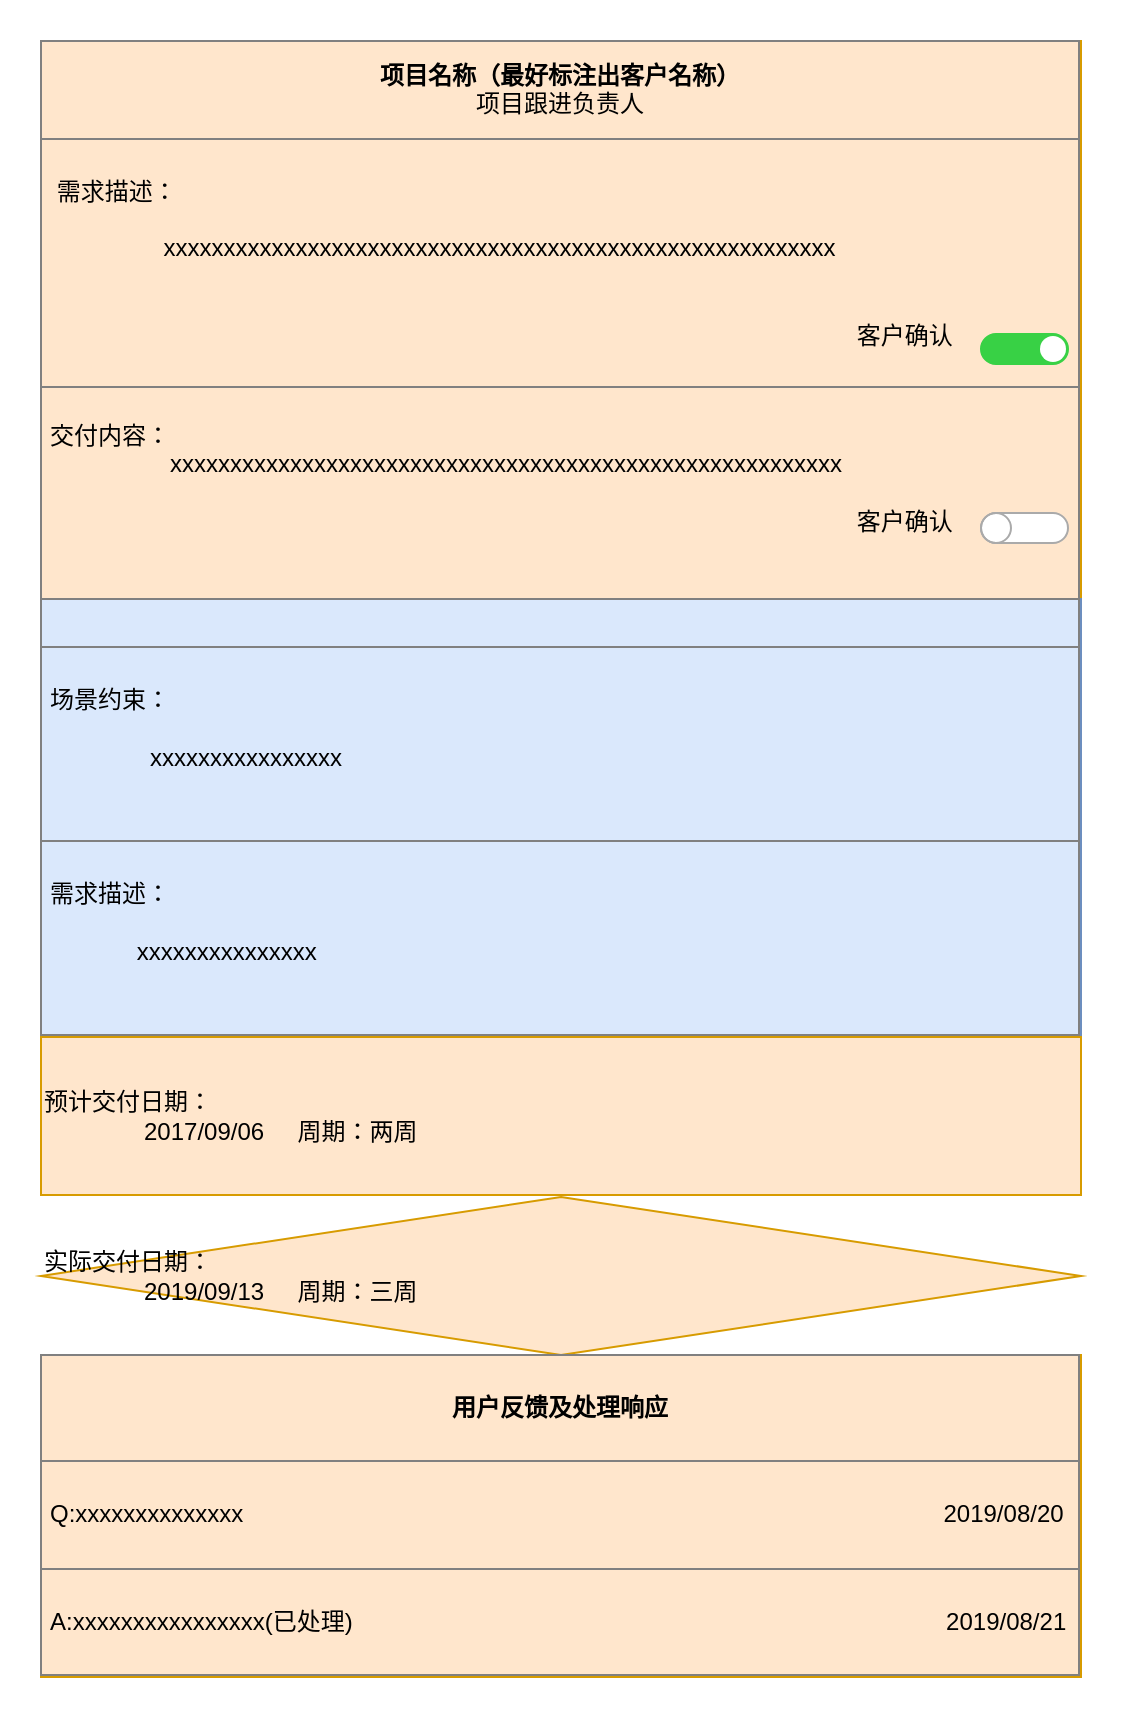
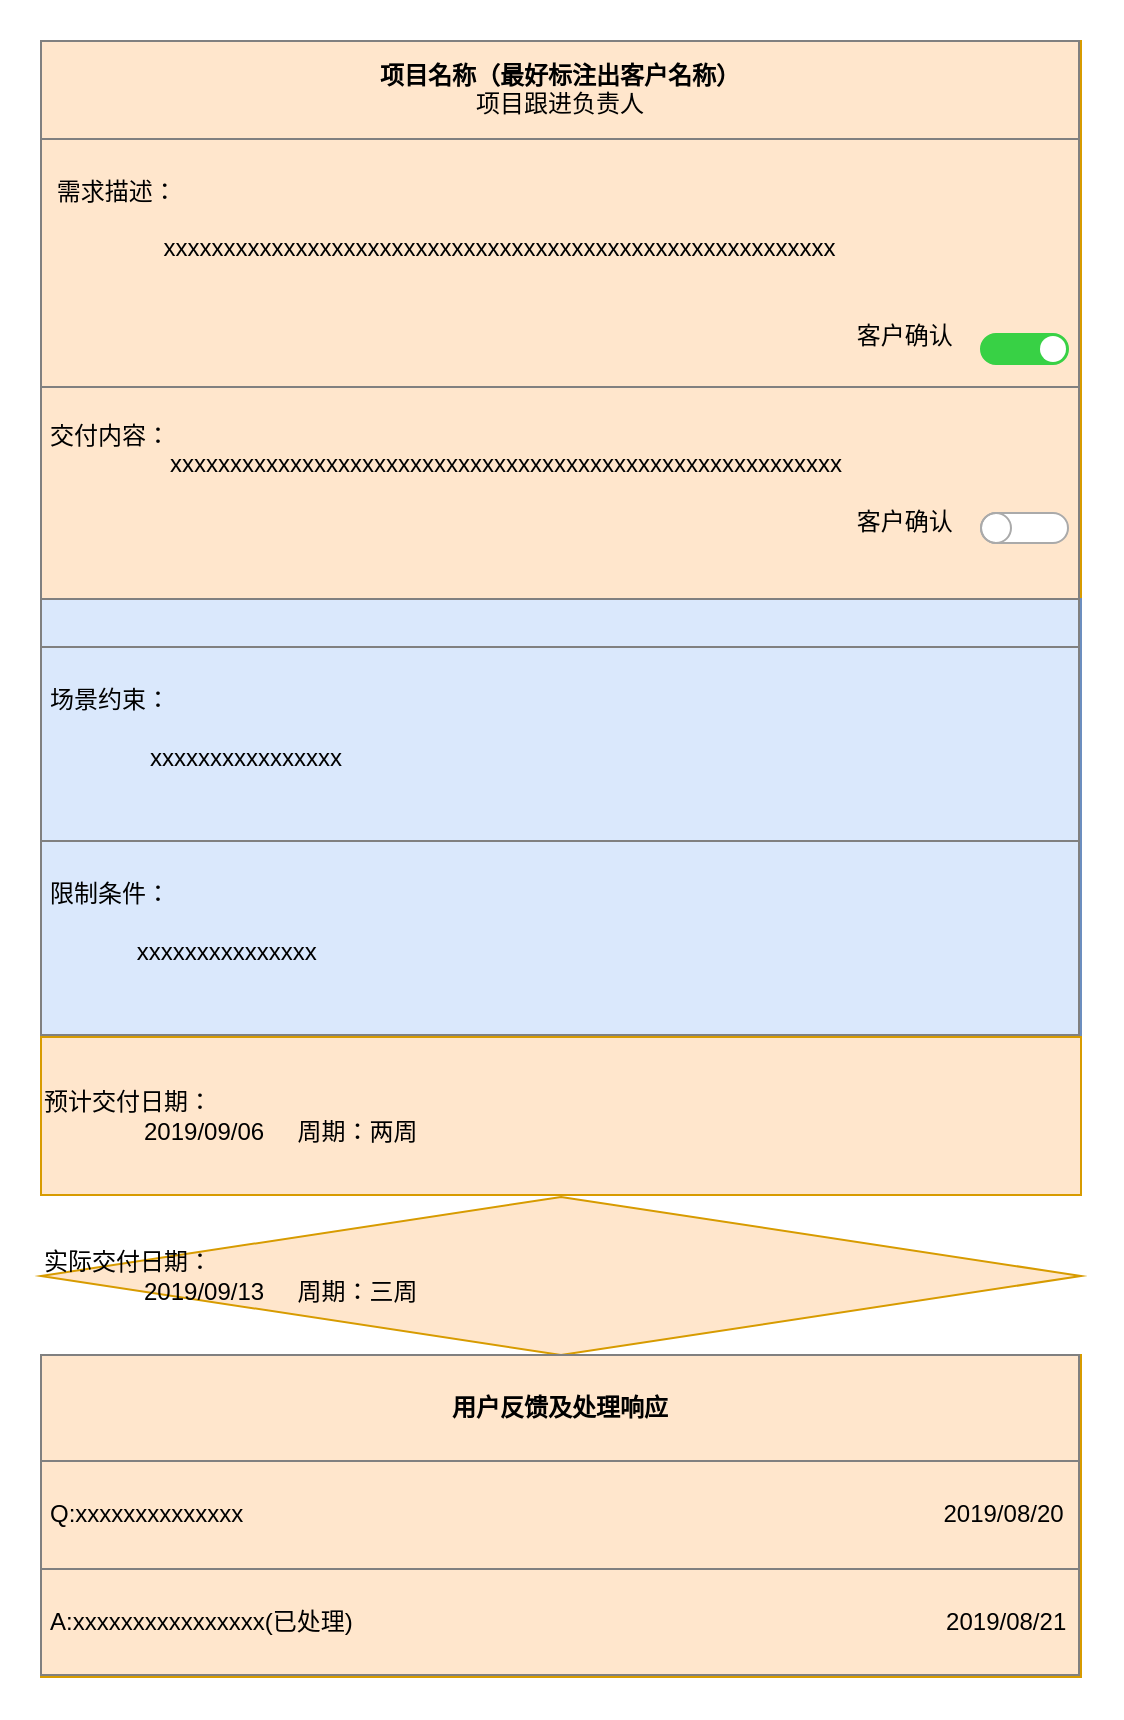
node "场景约束： xxxxxxxxxxxxxxxx 需求描述： xxxxxxxxxxxxxxx": label "场景约束： xxxxxxxxxxxxxxxx 需求描述： xxxxxxxxxxxxxxx" -> "场景约束： xxxxxxxxxxxxxxxx 限制条件： xxxxxxxxxxxxxxx"
node "预计交付日期： 2017/09/06 周期：两周": label "预计交付日期： 2017/09/06 周期：两周" -> "预计交付日期： 2019/09/06 周期：两周"
